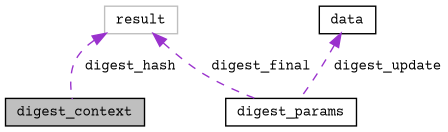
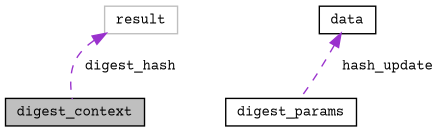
edge "digest_params" -> "data": label " digest_update" -> " hash_update"
edge "digest_params" -> "result": removed, label "digest_final"
